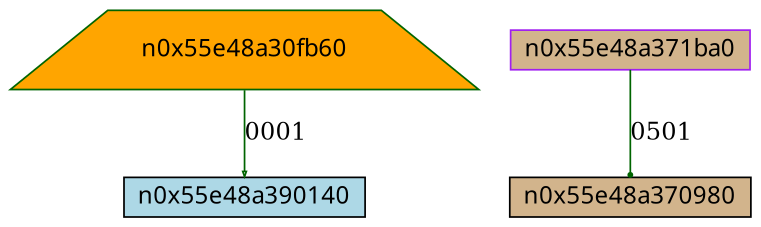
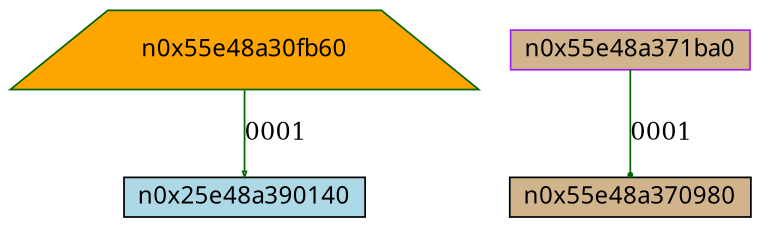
edge "n0x55e48a371ba0" -> "n0x55e48a370980": label "0501" -> "0001"
node "n0x55e48a390140": label "n0x55e48a390140" -> "n0x25e48a390140"
